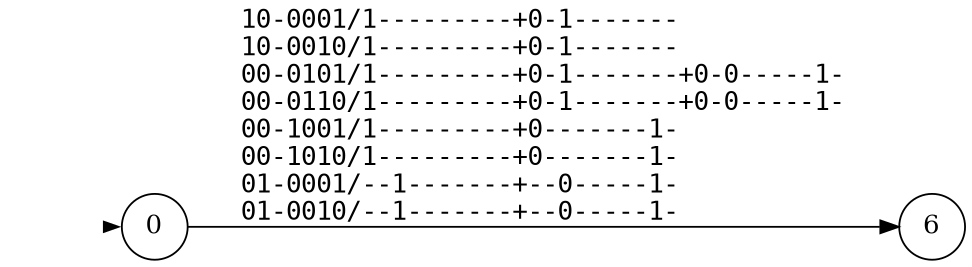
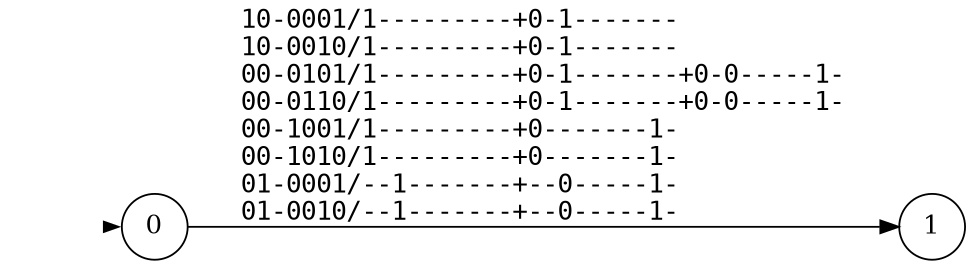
node "6": label "6" -> "1"
